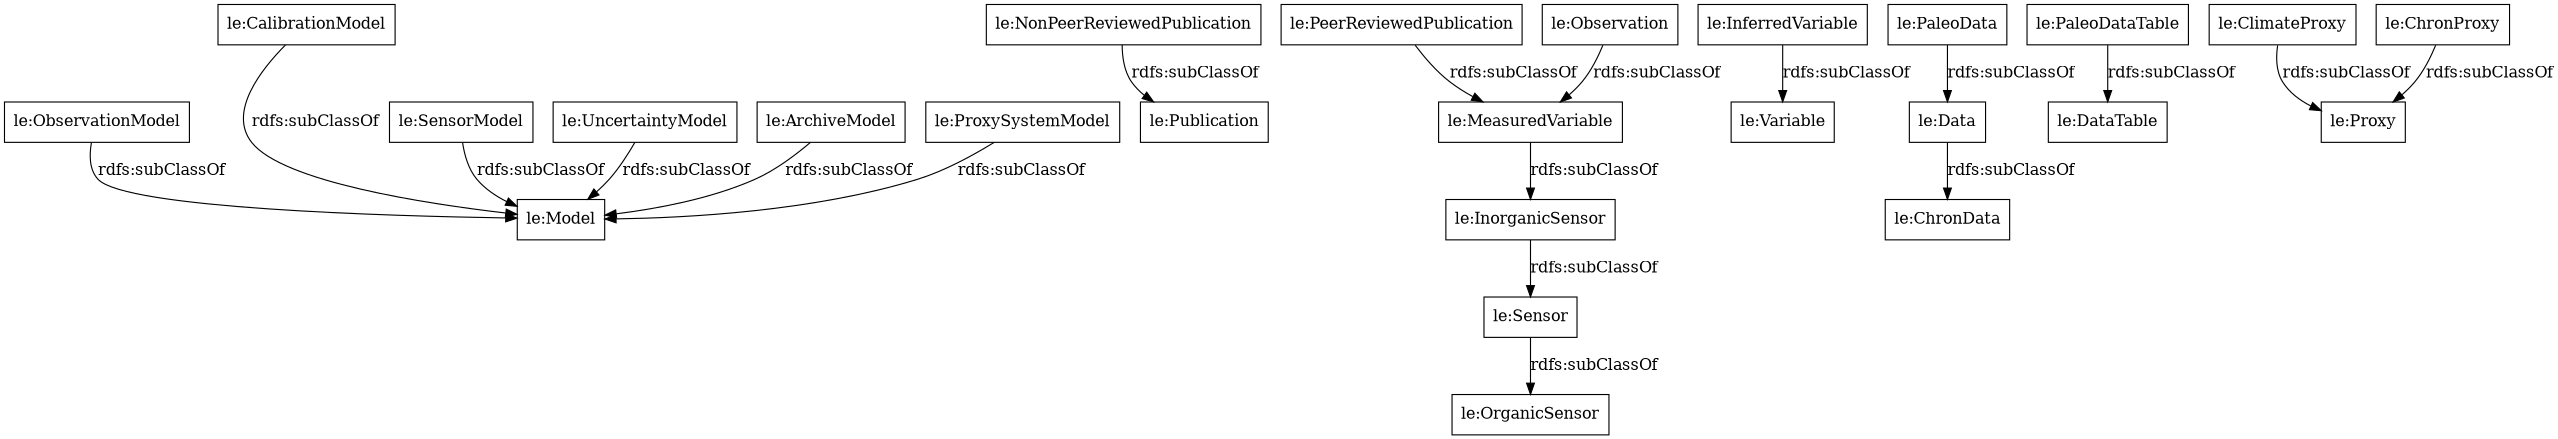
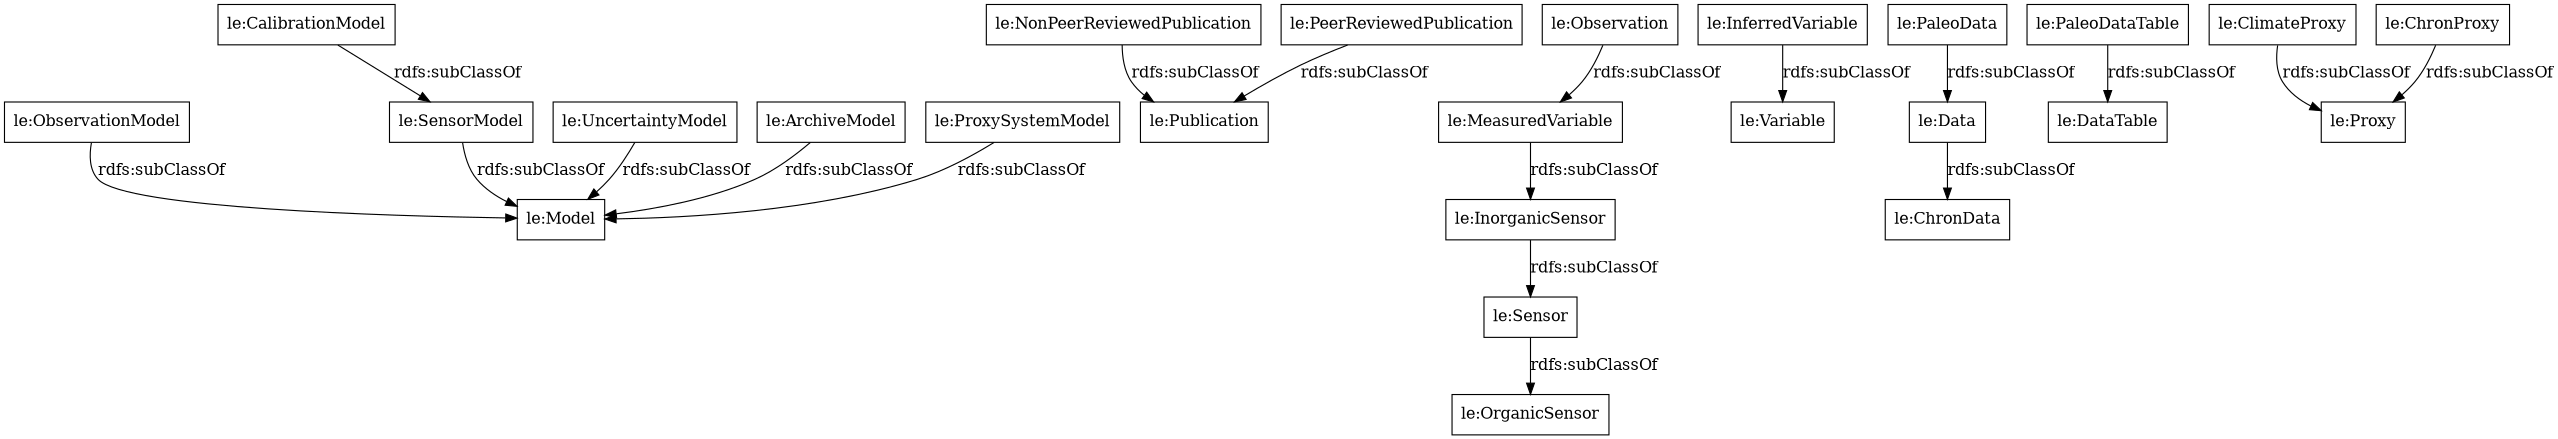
edge "le:PeerReviewedPublication" -> "le:MeasuredVariable": now "le:PeerReviewedPublication" -> "le:Publication"
edge "le:CalibrationModel" -> "le:Model": now "le:CalibrationModel" -> "le:SensorModel"
